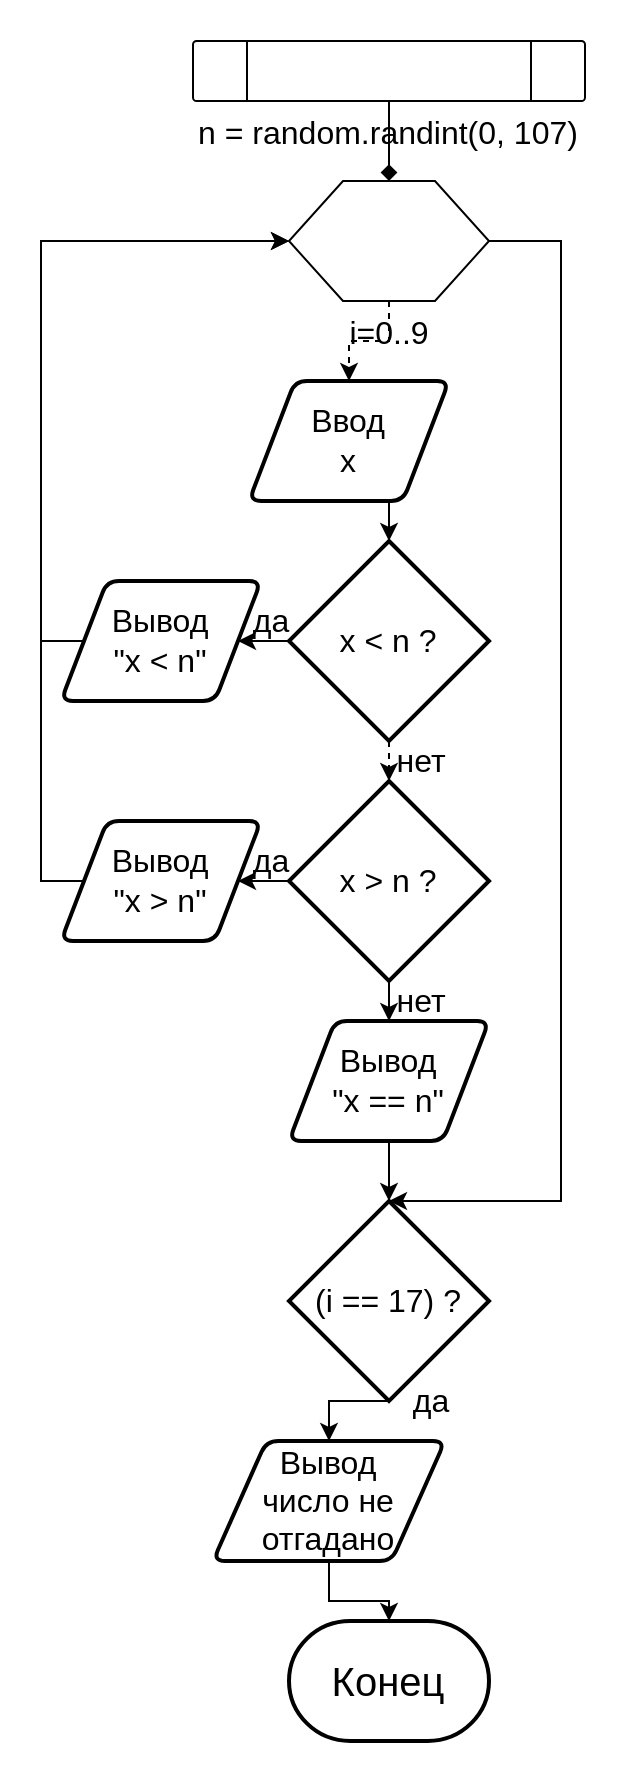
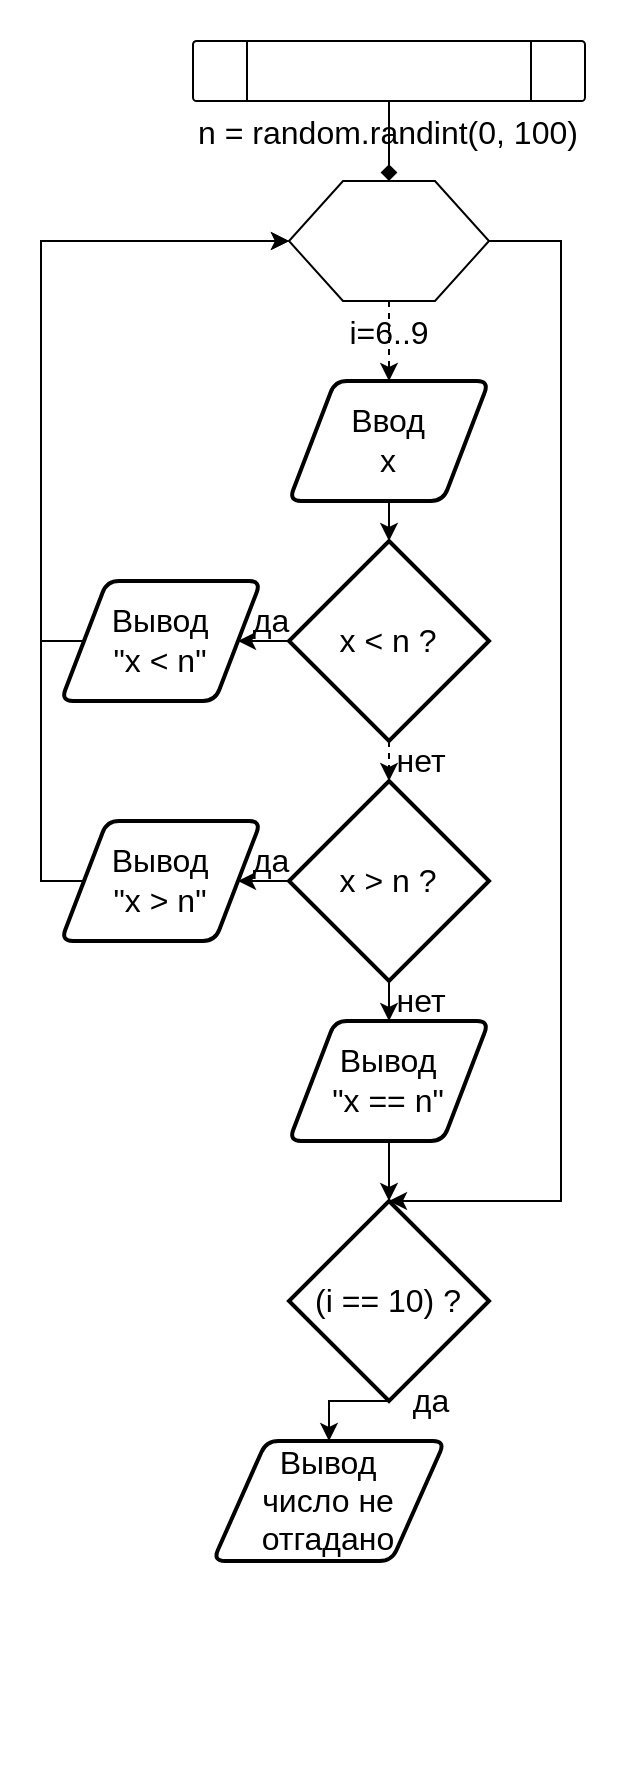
node "n = random.randint(0, 107)": label "n = random.randint(0, 107)" -> "n = random.randint(0, 100)"
node "i=0..9": label "i=0..9" -> "i=6..9"
node "Ввод x": moved (349, 441) -> (389, 441)
node "(i == 17) ?": label "(i == 17) ?" -> "(i == 10) ?"
edge "Вывод число не отгадано" -> "Конец": removed
node "Конец": removed
